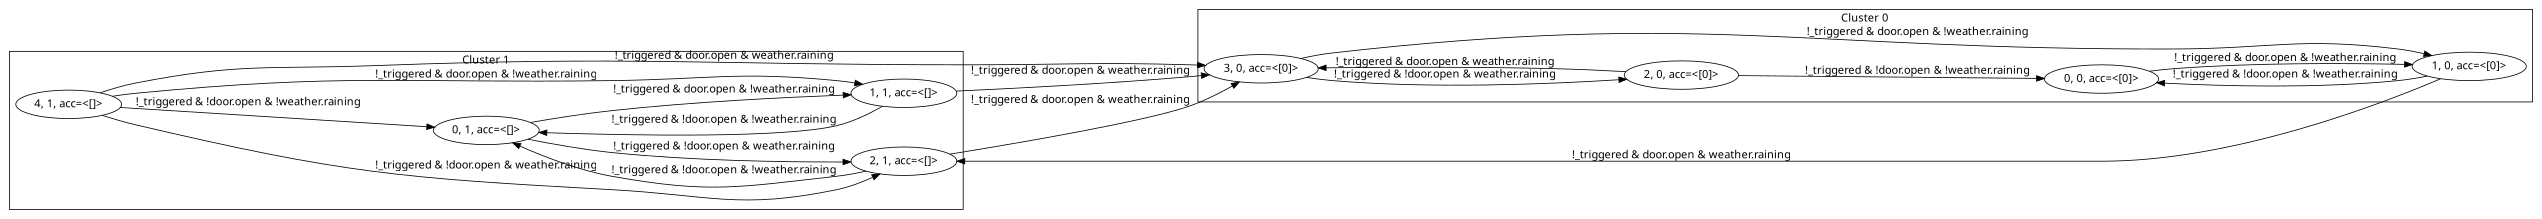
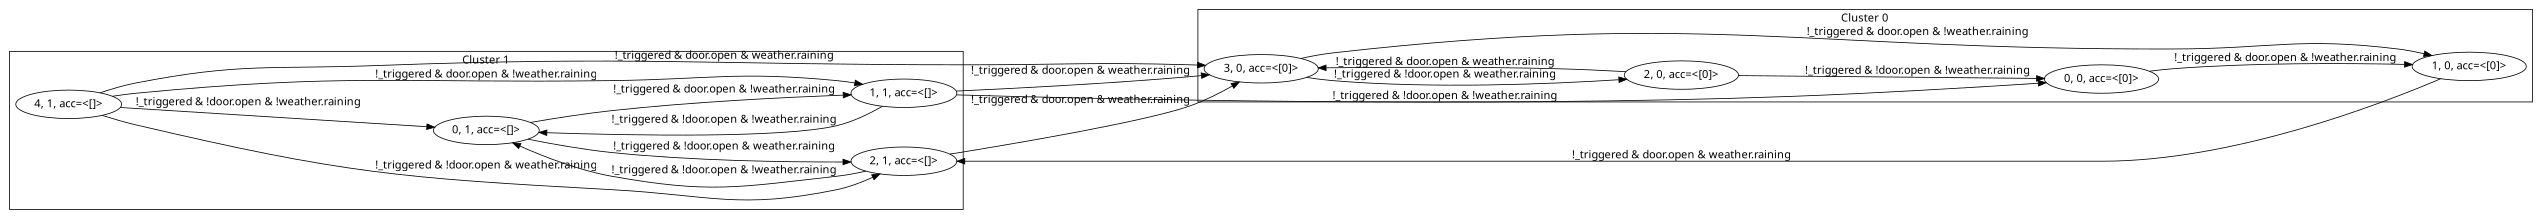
edge "1, 0, acc=<[0]>" -> "0, 0, acc=<[0]>": now "1, 1, acc=<[]>" -> "0, 0, acc=<[0]>"
